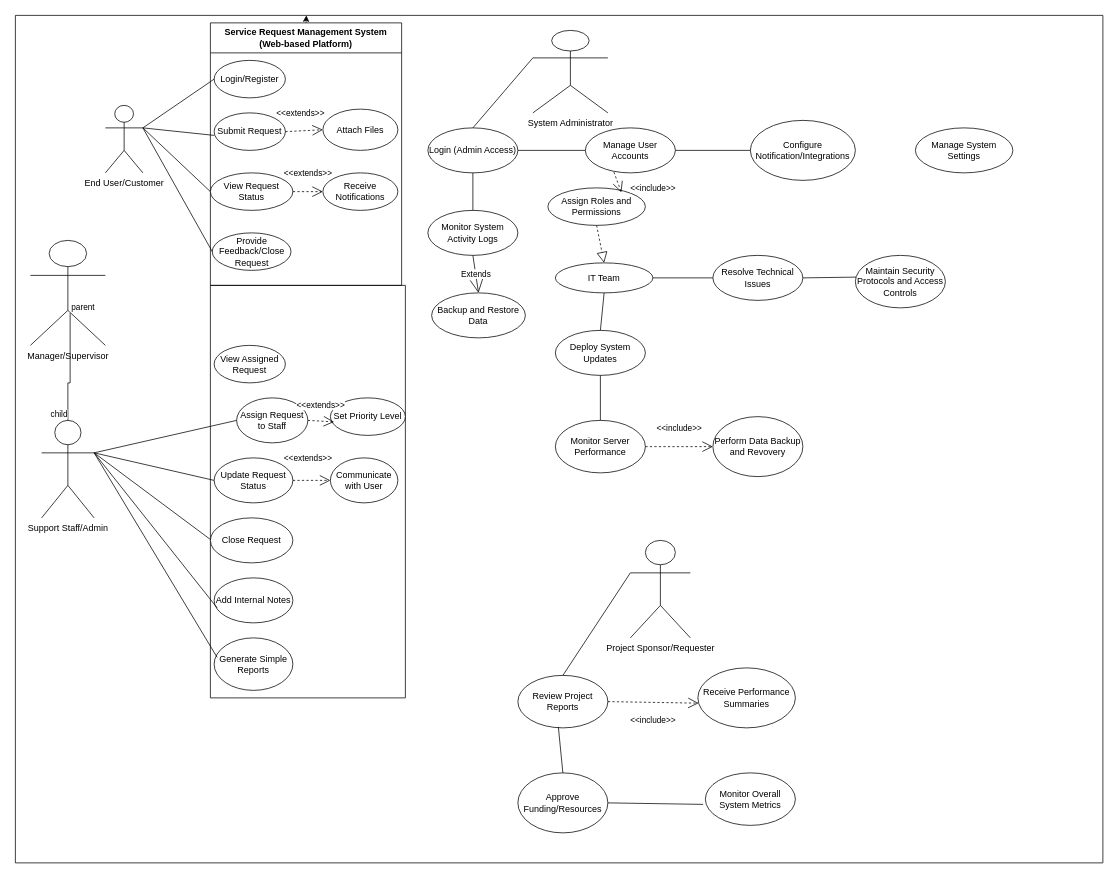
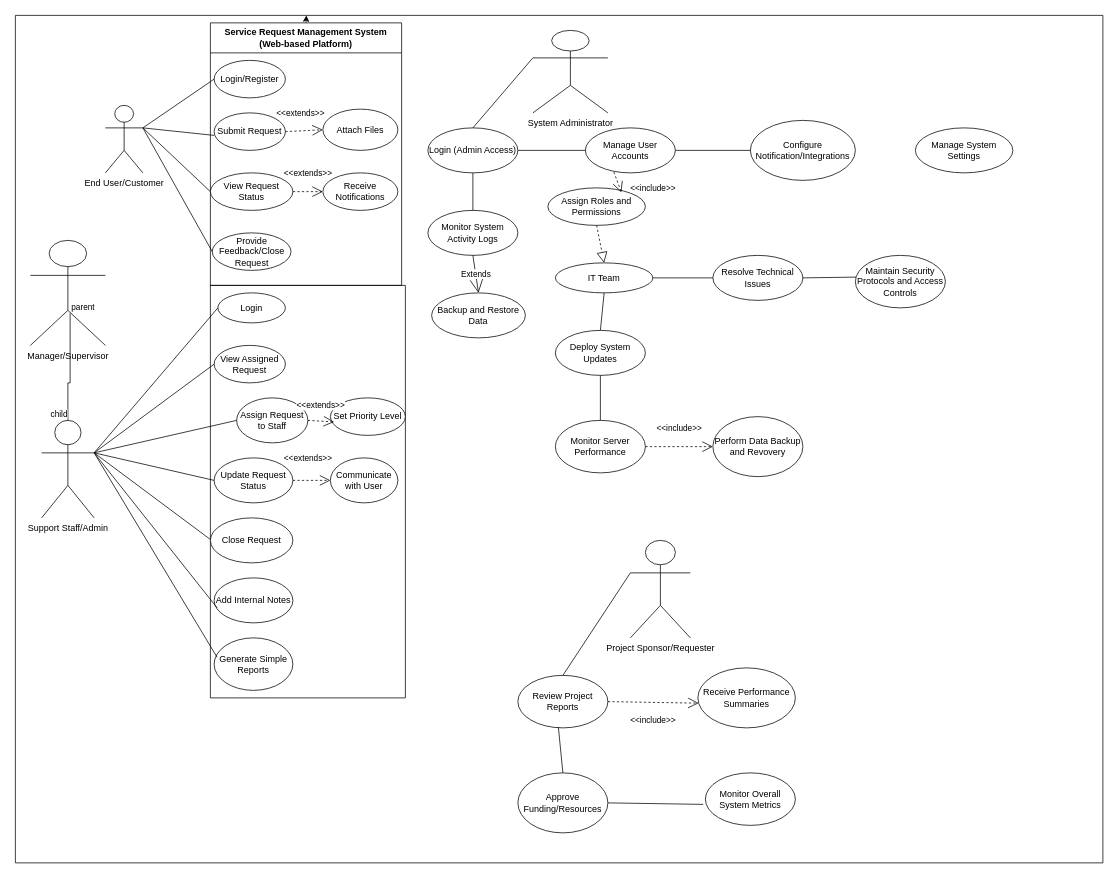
node "Login": added
edge "Login" -- "Support Staff/Admin": added
edge "View Assigned Request" -- "Support Staff/Admin": added
